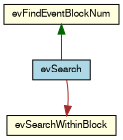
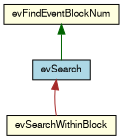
edge "evSearch" -> "evSearchWithinBlock": reversed
